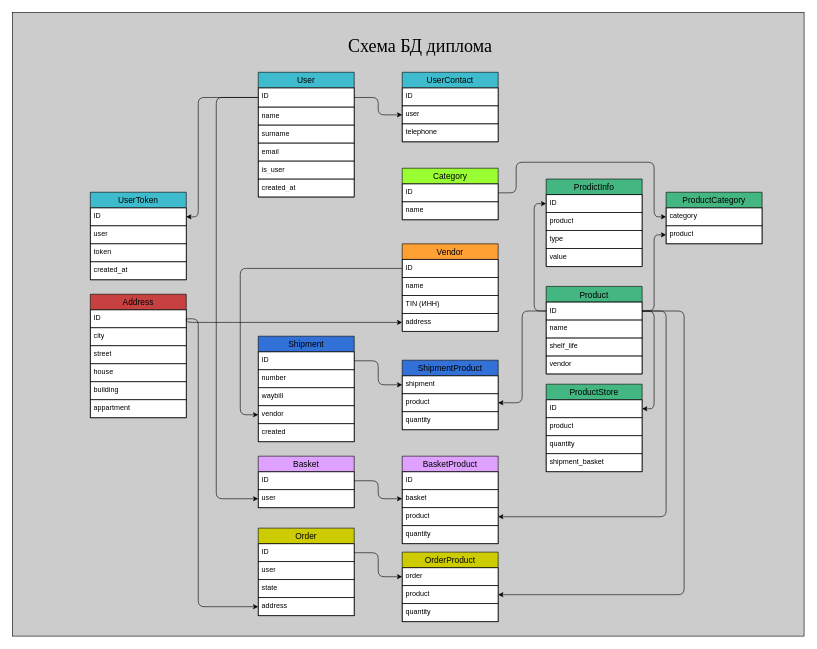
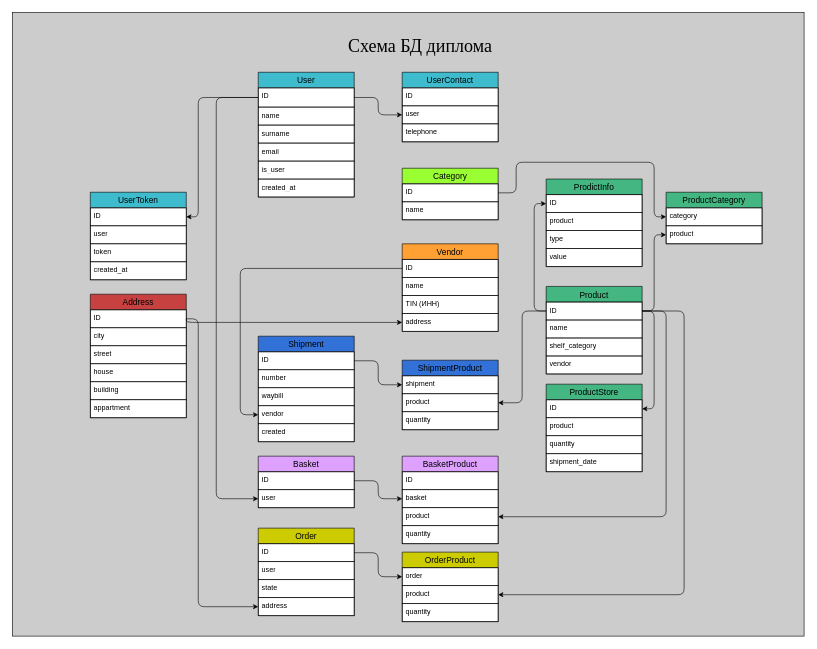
node "shelf_life": label "shelf_life" -> "shelf_category"
node "shipment_basket": label "shipment_basket" -> "shipment_date"
